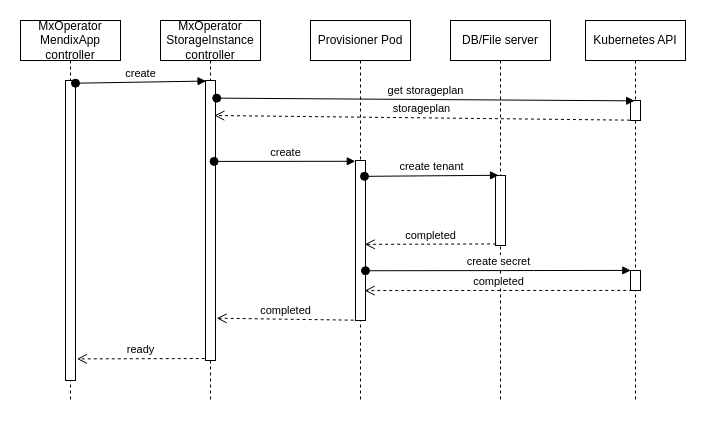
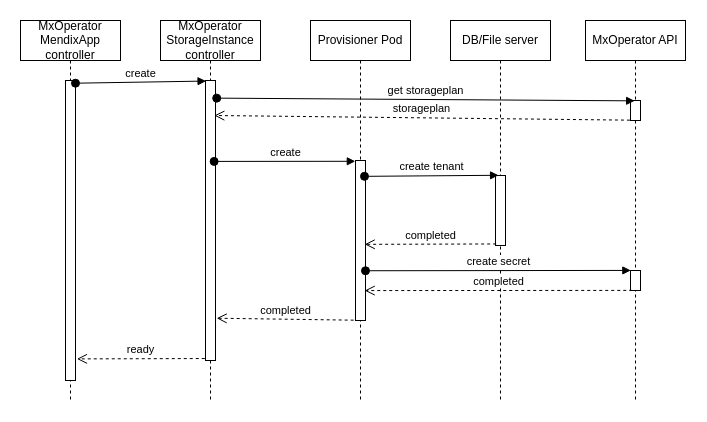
node "Kubernetes API": label "Kubernetes API" -> "MxOperator API"
